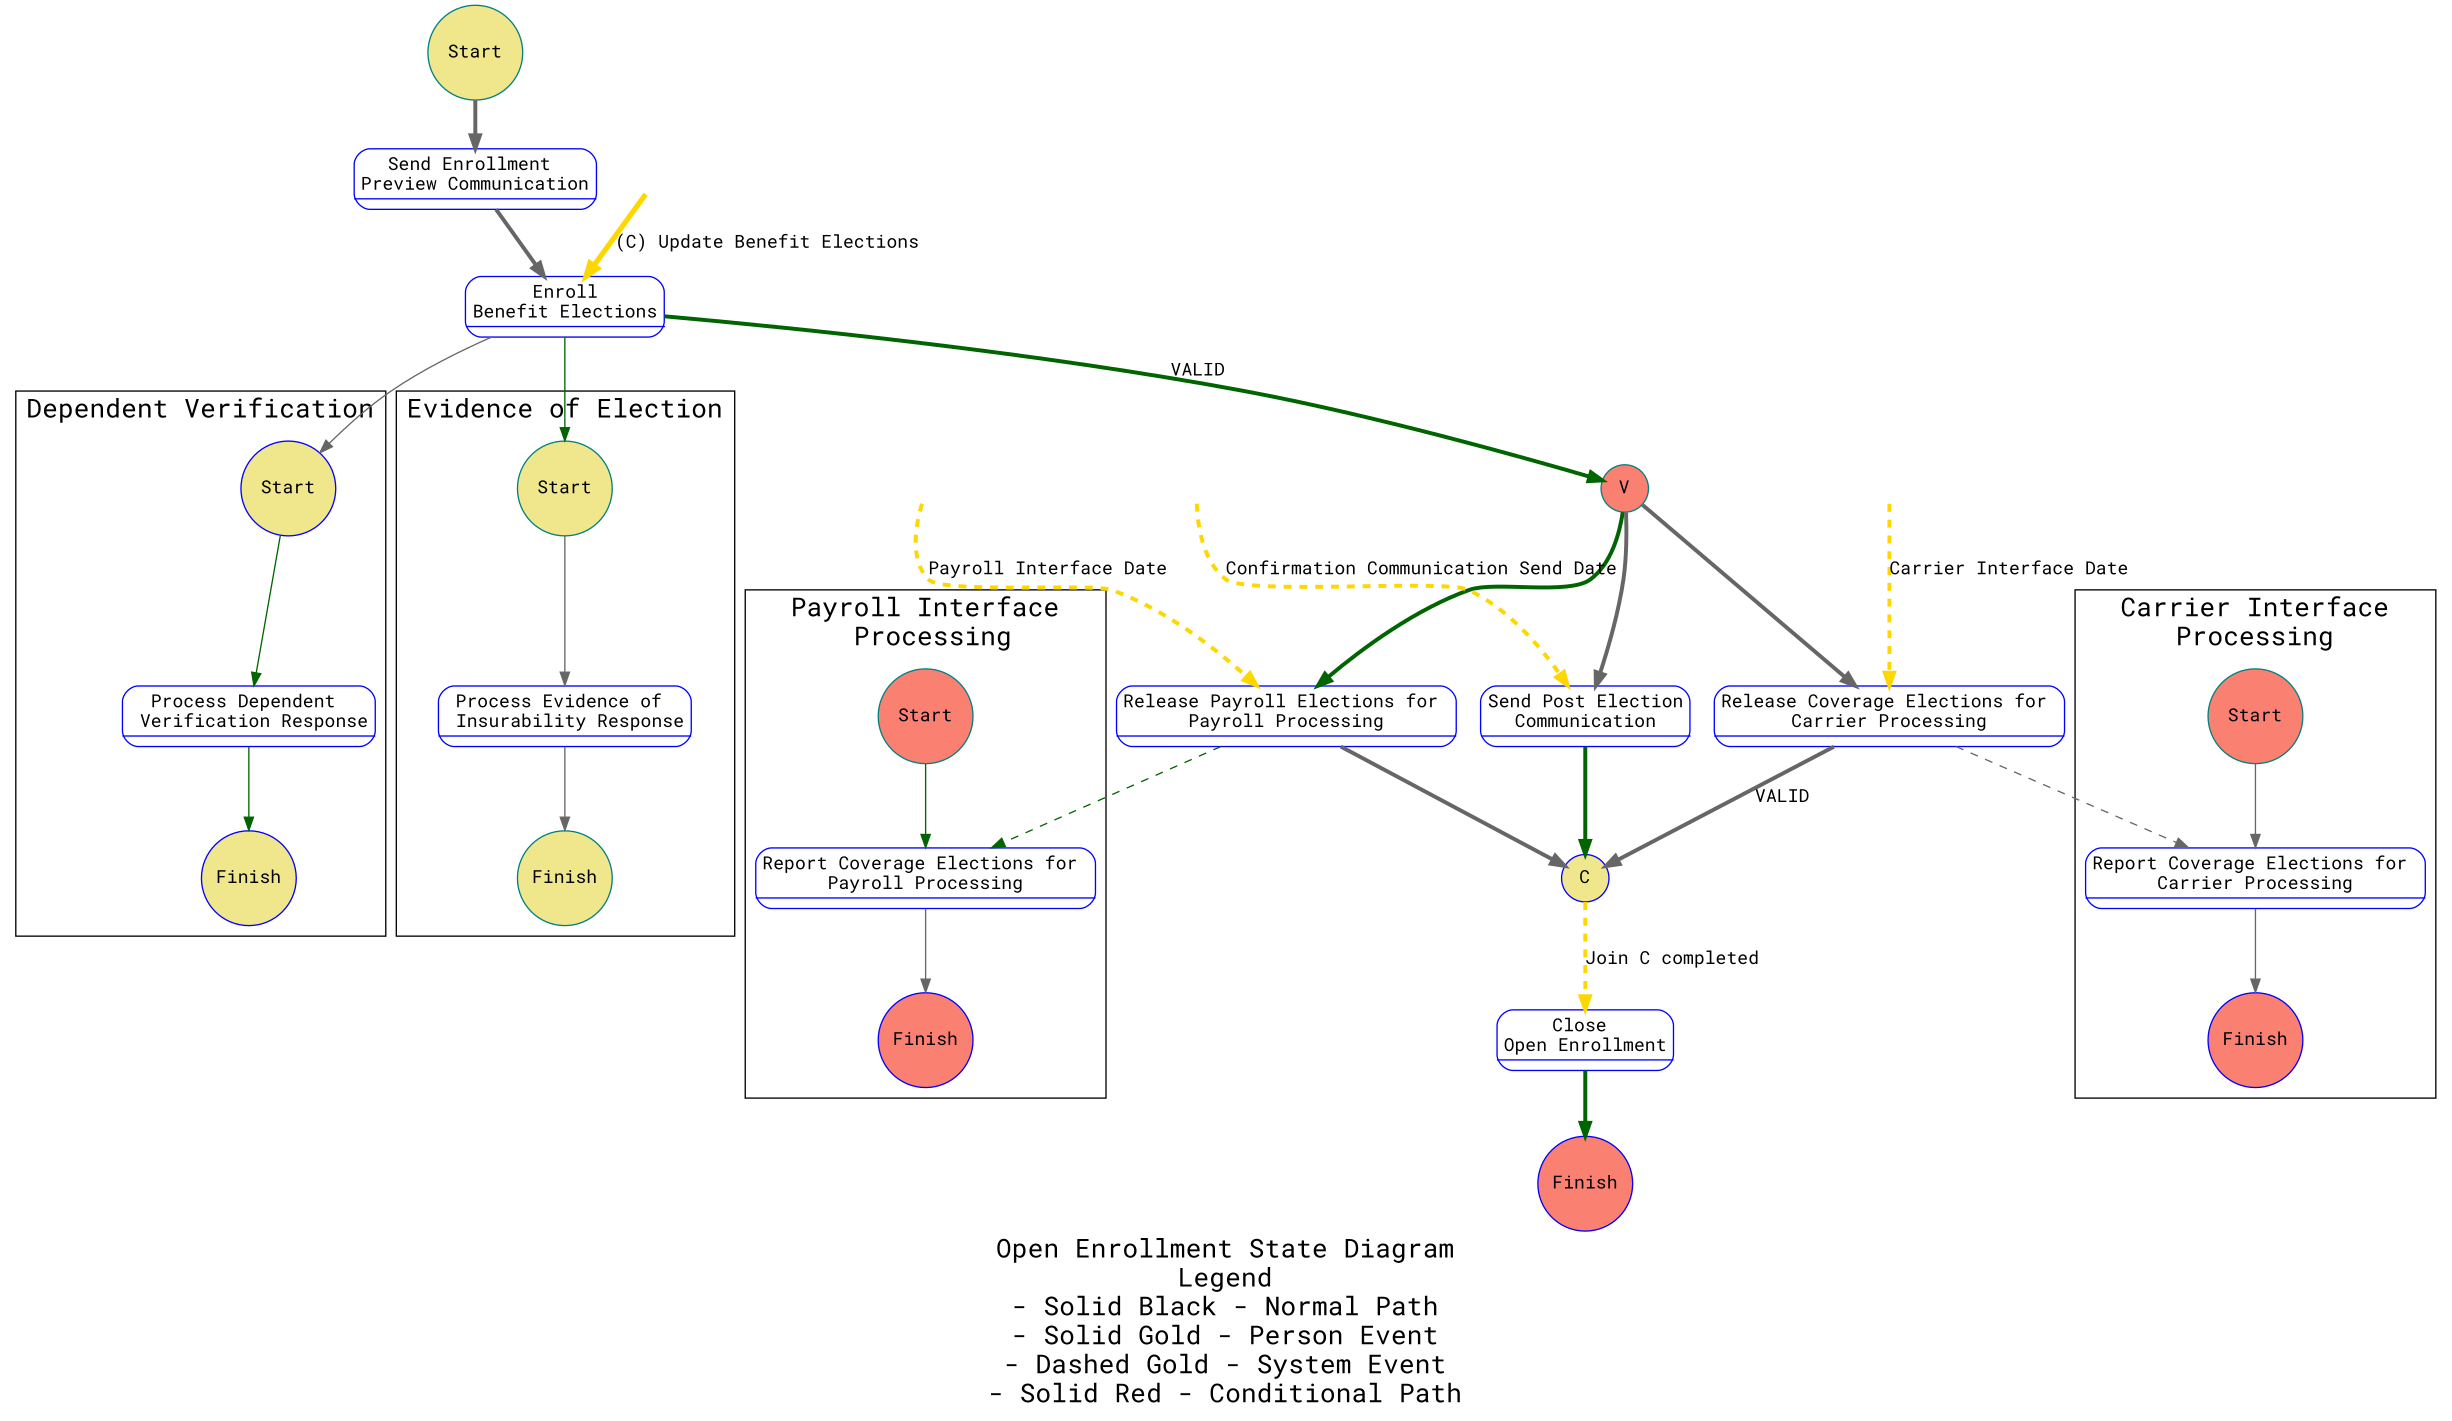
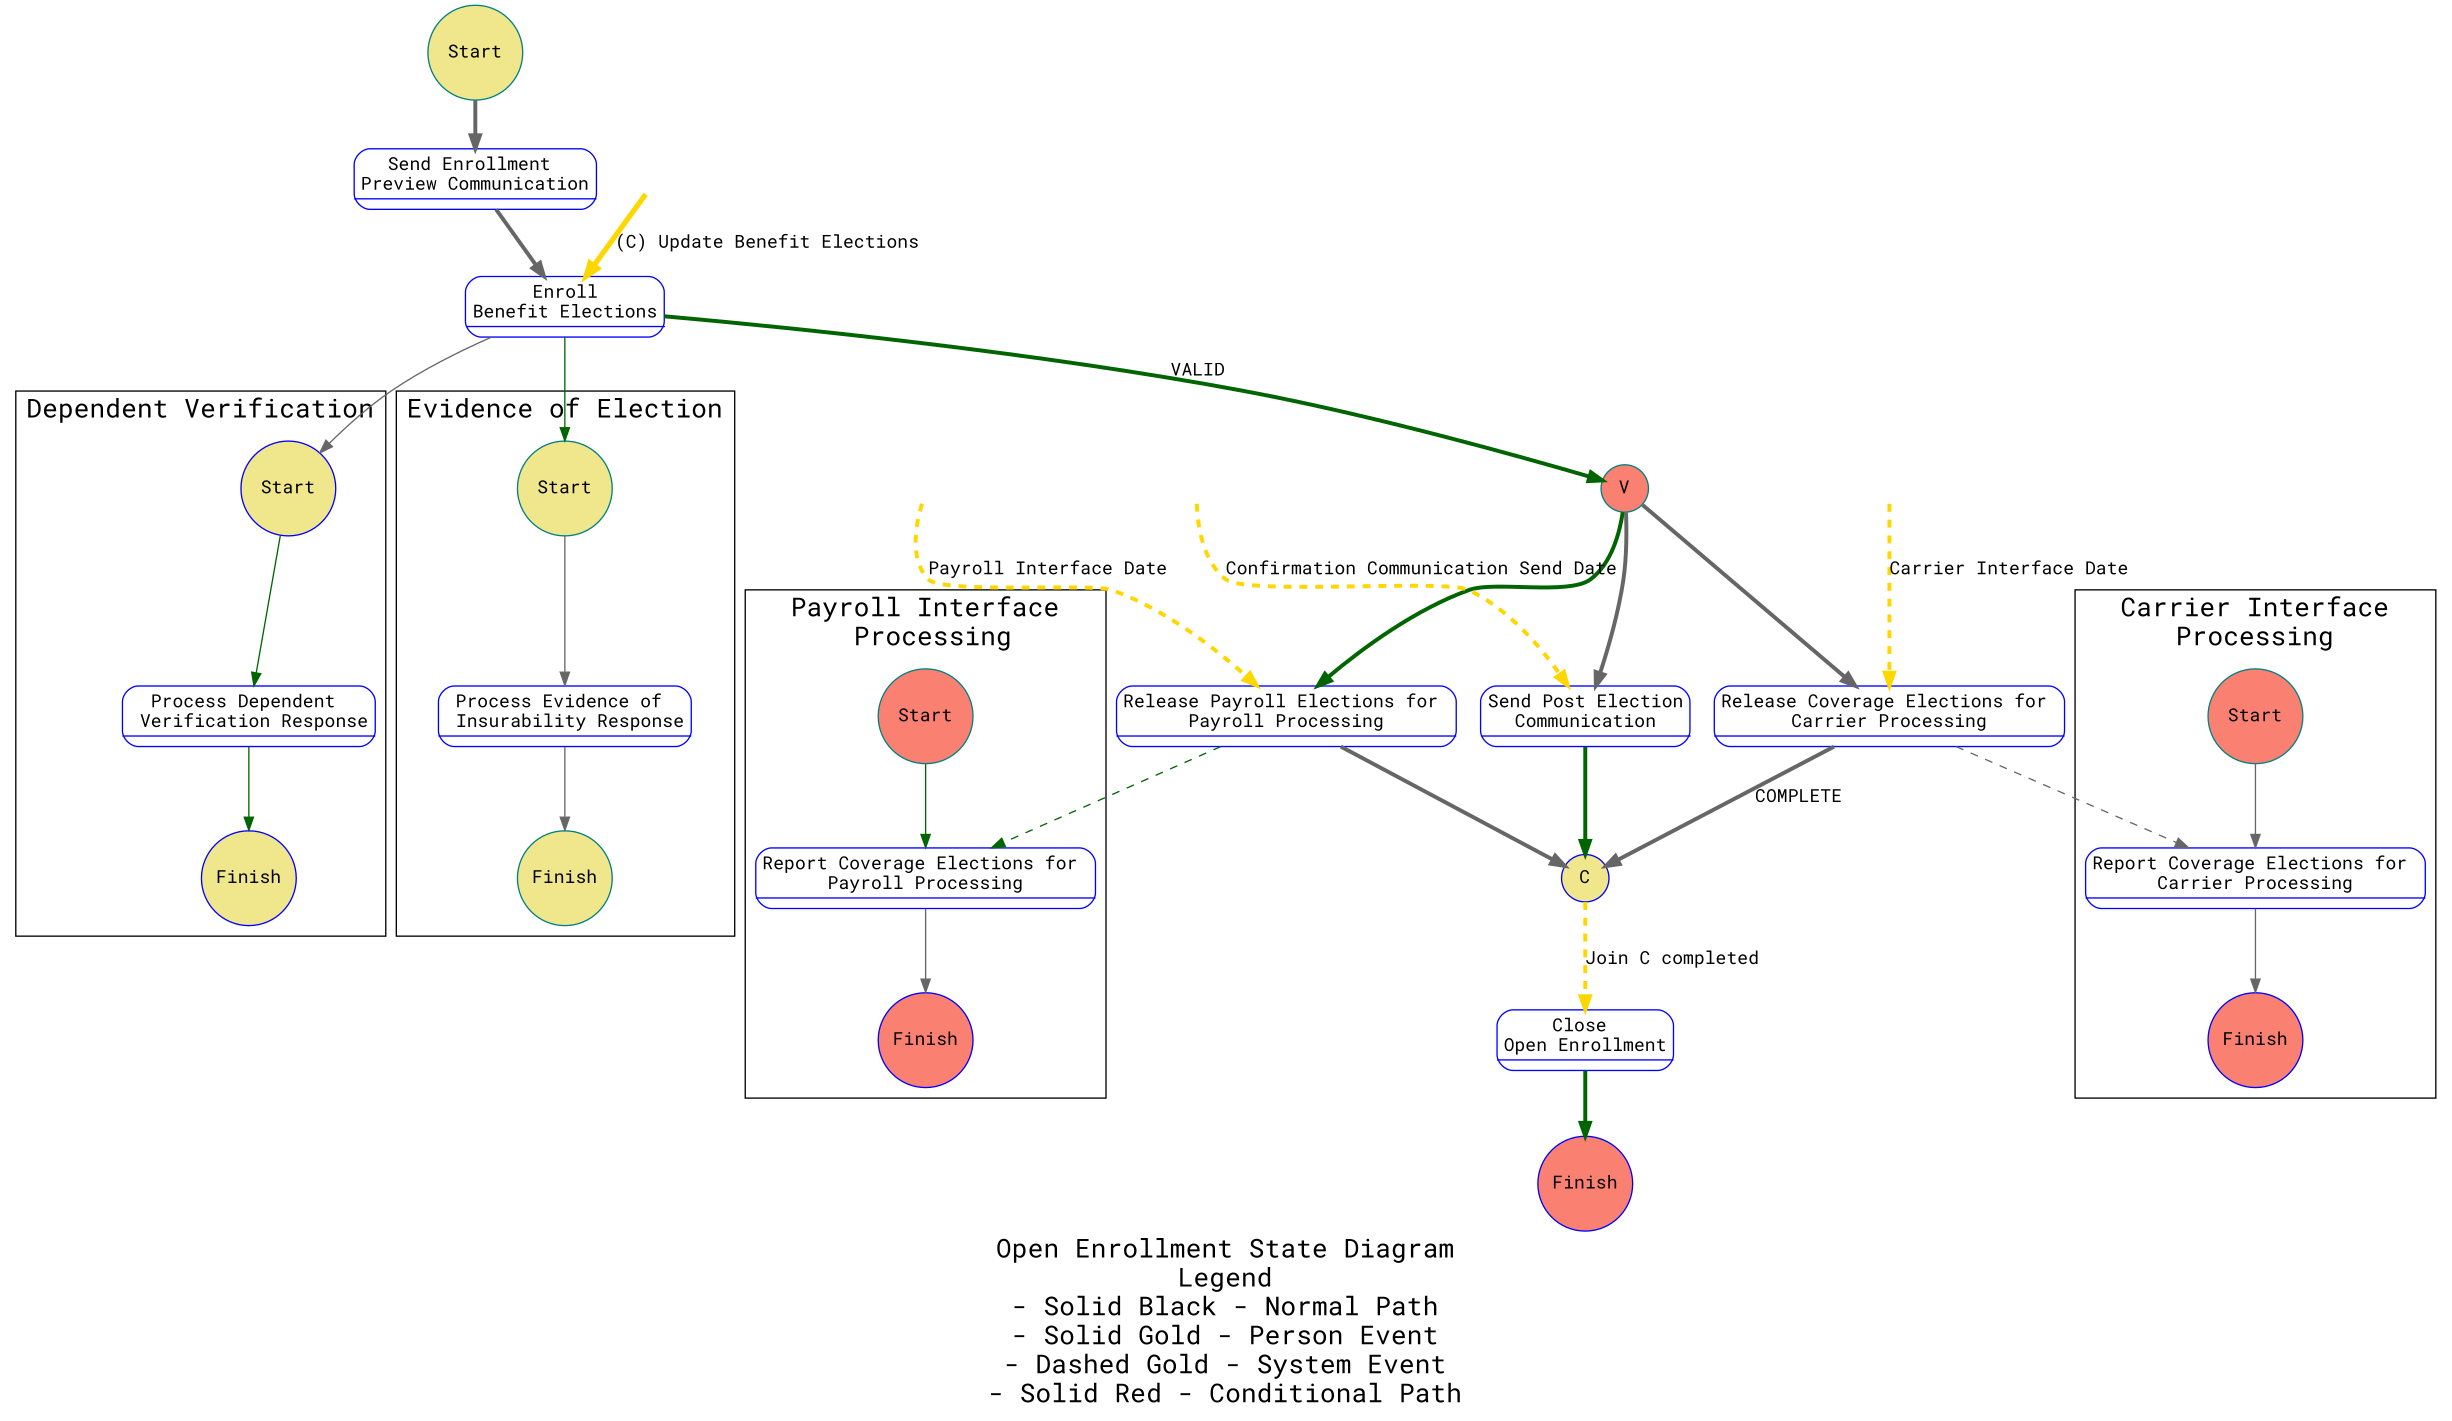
edge "Release Coverage Elections for" -> "C": label "VALID" -> "COMPLETE"
